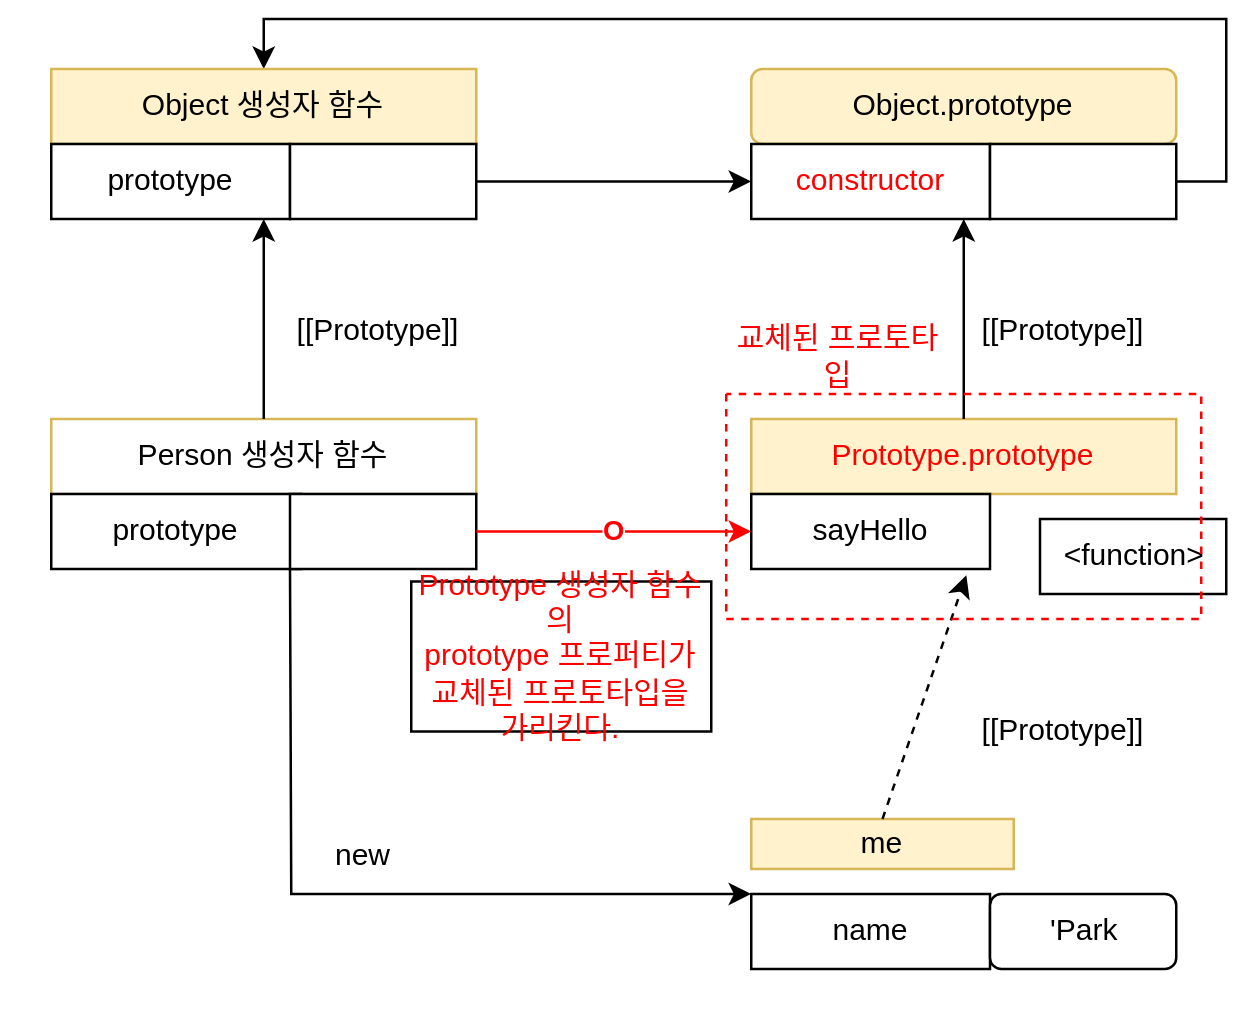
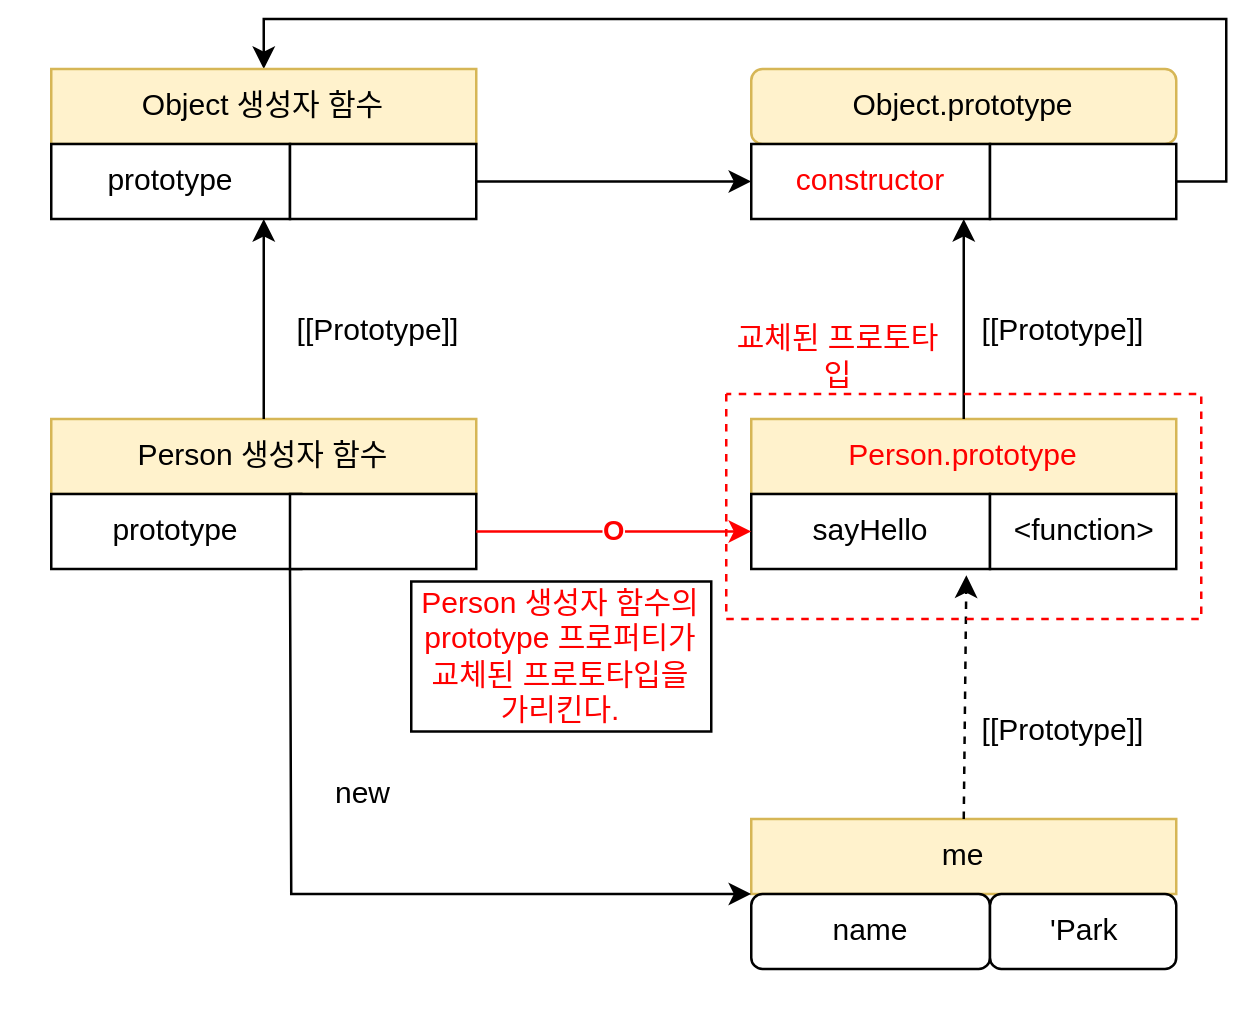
node "Person 생성자 함수": fillcolor #ffffff -> #fff2cc
node "Prototype.prototype": label "Prototype.prototype" -> "Person.prototype"
node "<function>": moved (1133, 556) -> (1083, 531)
node "Prototype 생성자 함수의 prototype 프로퍼티가 교체된 프로토타입을 가리킨다.": label "Prototype 생성자 함수의 prototype 프로퍼티가 교체된 프로토타입을 가리킨다." -> "Person 생성자 함수의 prototype 프로퍼티가 교체된 프로토타입을 가리킨다."
node "me": size 263x50 -> 425x75
node "new": moved (364, 856) -> (364, 794)
node "name": shape rectangle -> rounded rectangle
